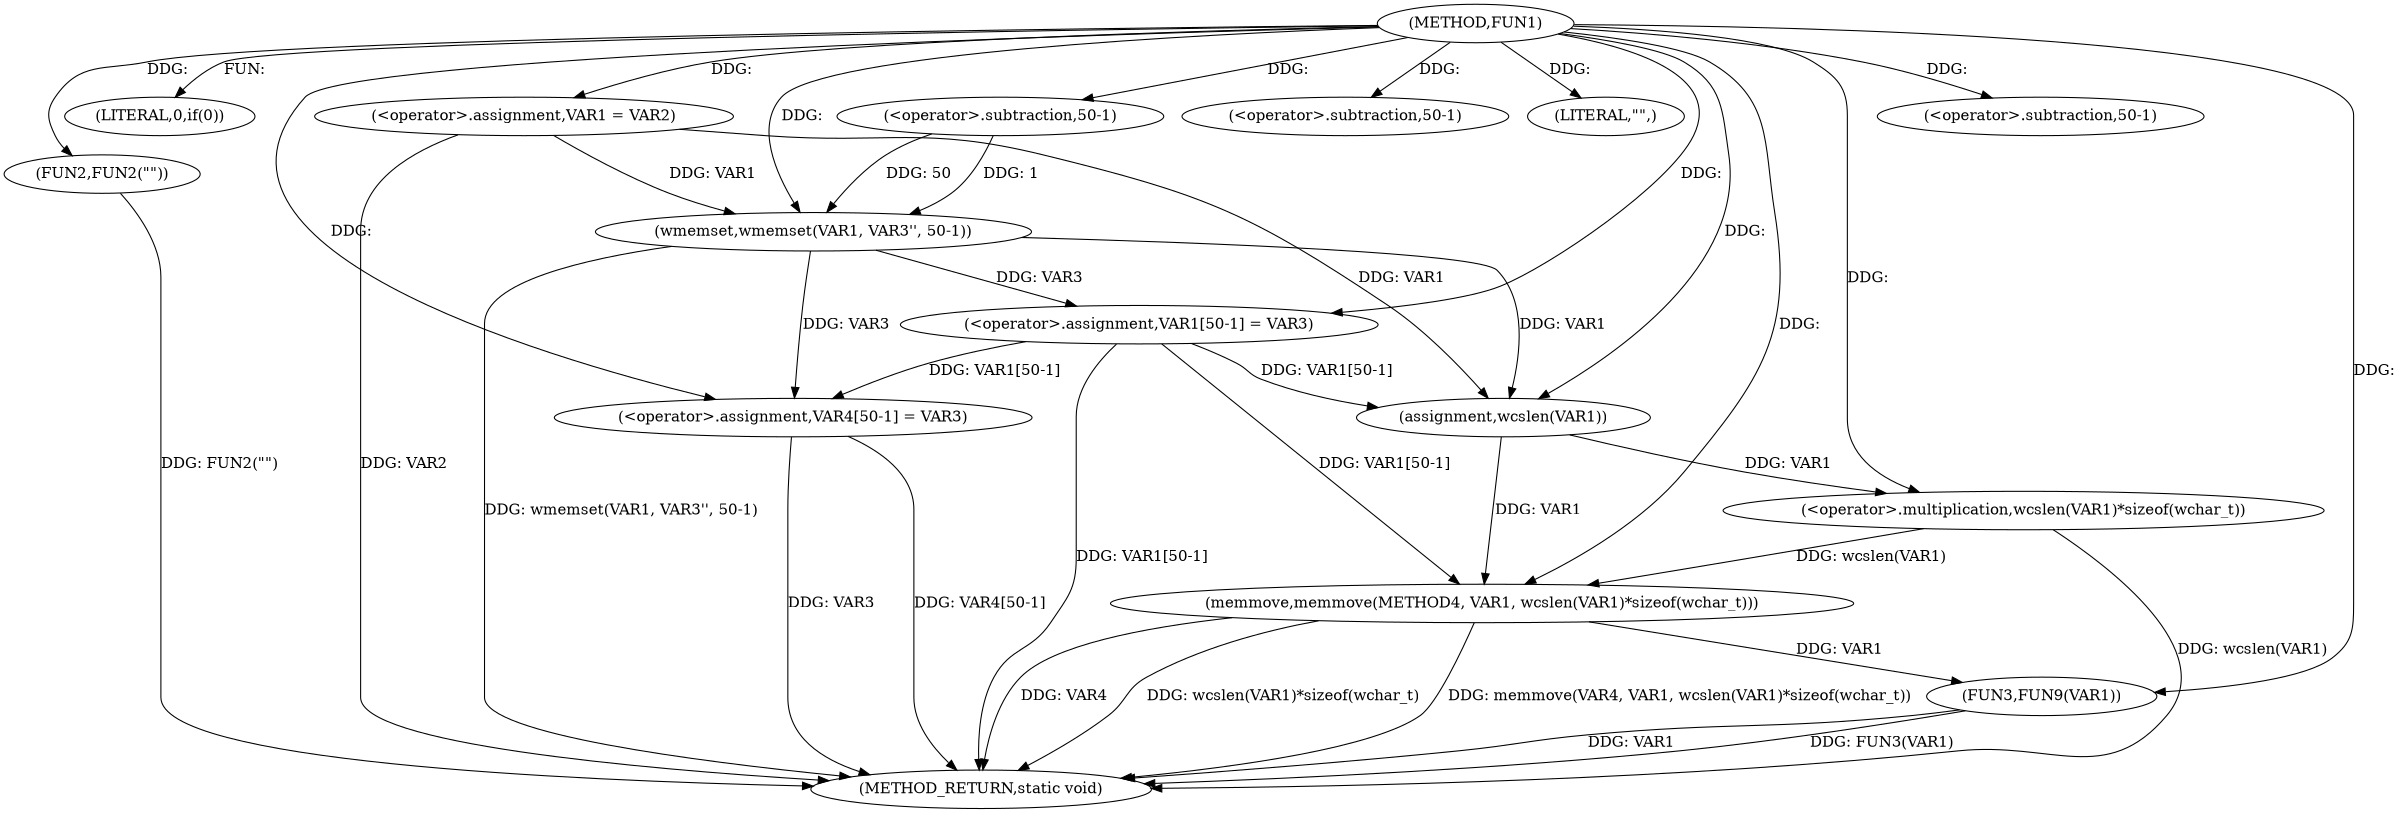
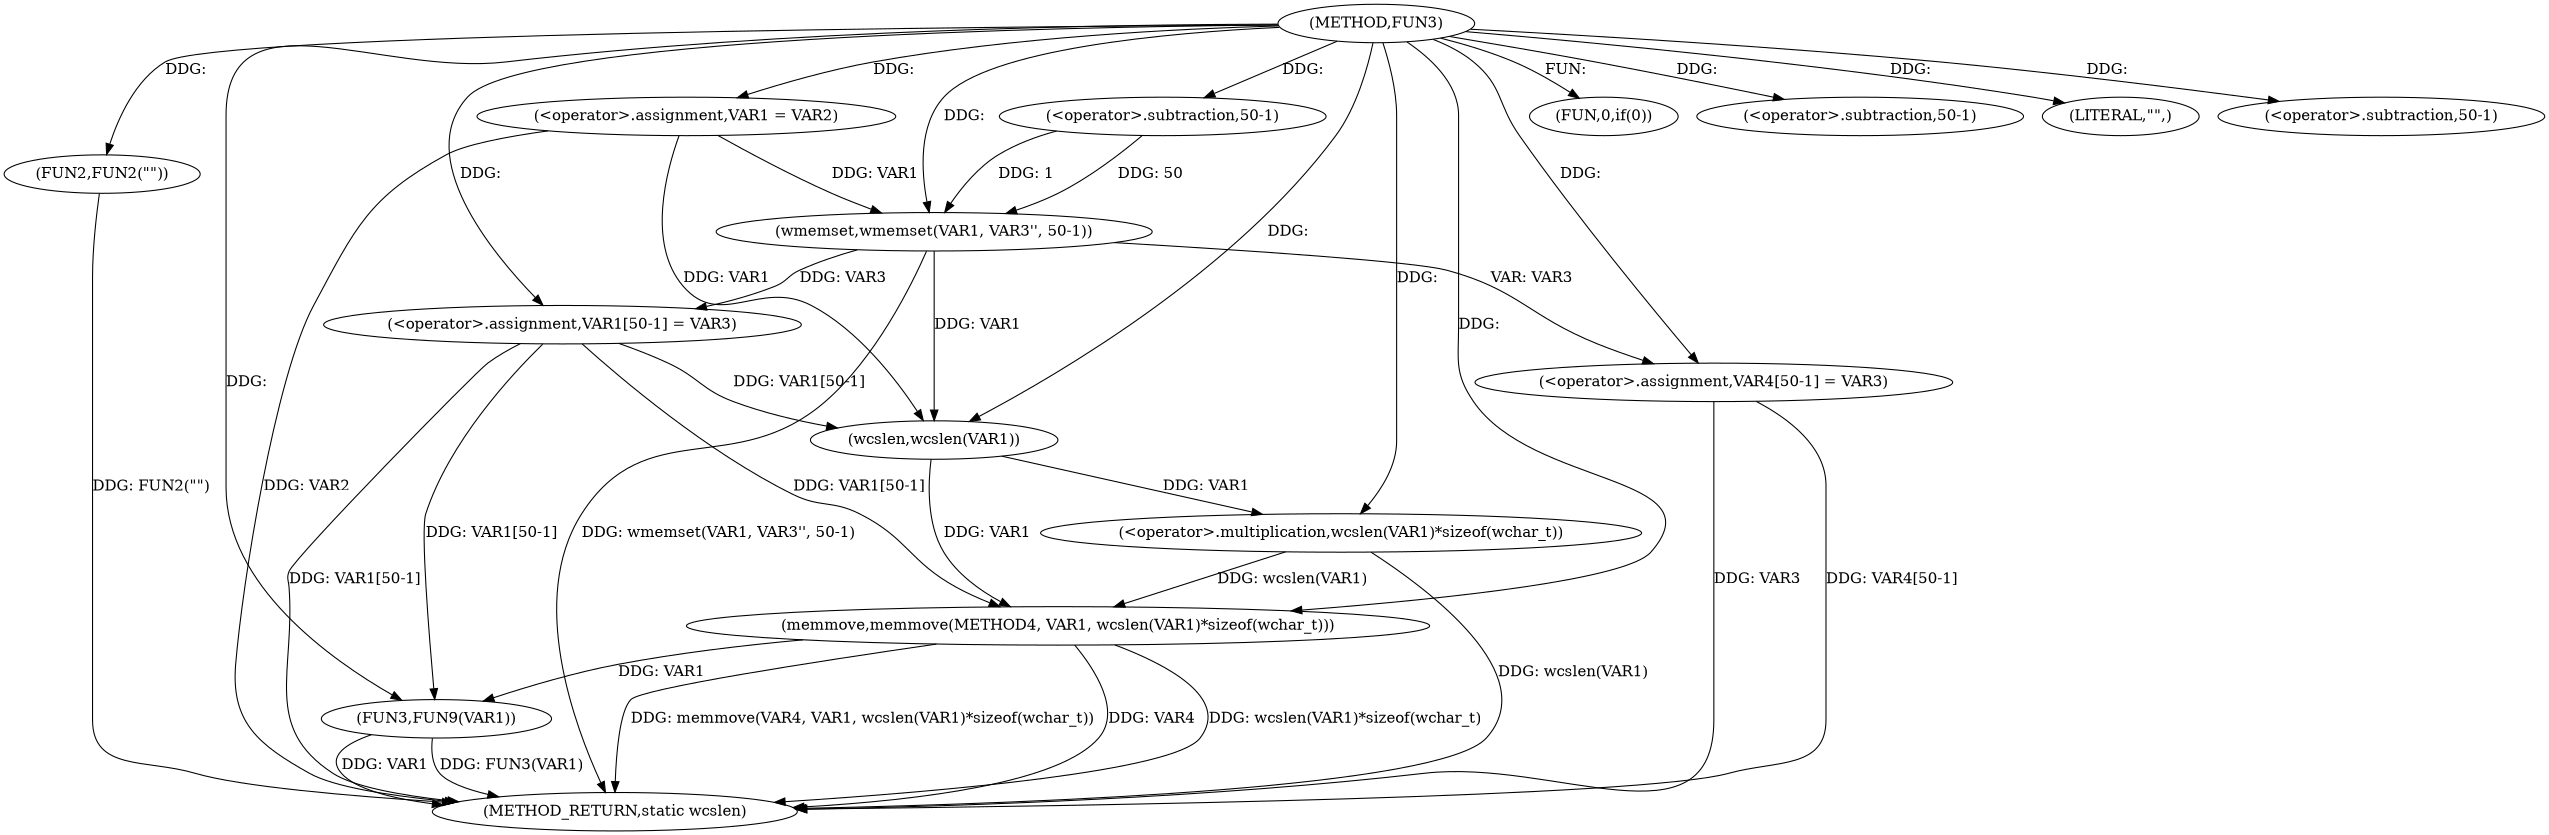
node "(METHOD,FUN1)": label "(METHOD,FUN1)" -> "(METHOD,FUN3)"
node "(LITERAL,0,if(0))": label "(LITERAL,0,if(0))" -> "(FUN,0,if(0))"
edge "(wmemset,wmemset(VAR1, VAR3'', 50-1))" -> "(<operator>.assignment,VAR4[50-1] = VAR3)": label "DDG: VAR3" -> "VAR: VAR3"
edge "(<operator>.assignment,VAR1[50-1] = VAR3)" -> "(<operator>.assignment,VAR4[50-1] = VAR3)": now "(<operator>.assignment,VAR1[50-1] = VAR3)" -> "(FUN3,FUN9(VAR1))"
node "(assignment,wcslen(VAR1))": label "(assignment,wcslen(VAR1))" -> "(wcslen,wcslen(VAR1))"
node "(METHOD_RETURN,static void)": label "(METHOD_RETURN,static void)" -> "(METHOD_RETURN,static wcslen)"
